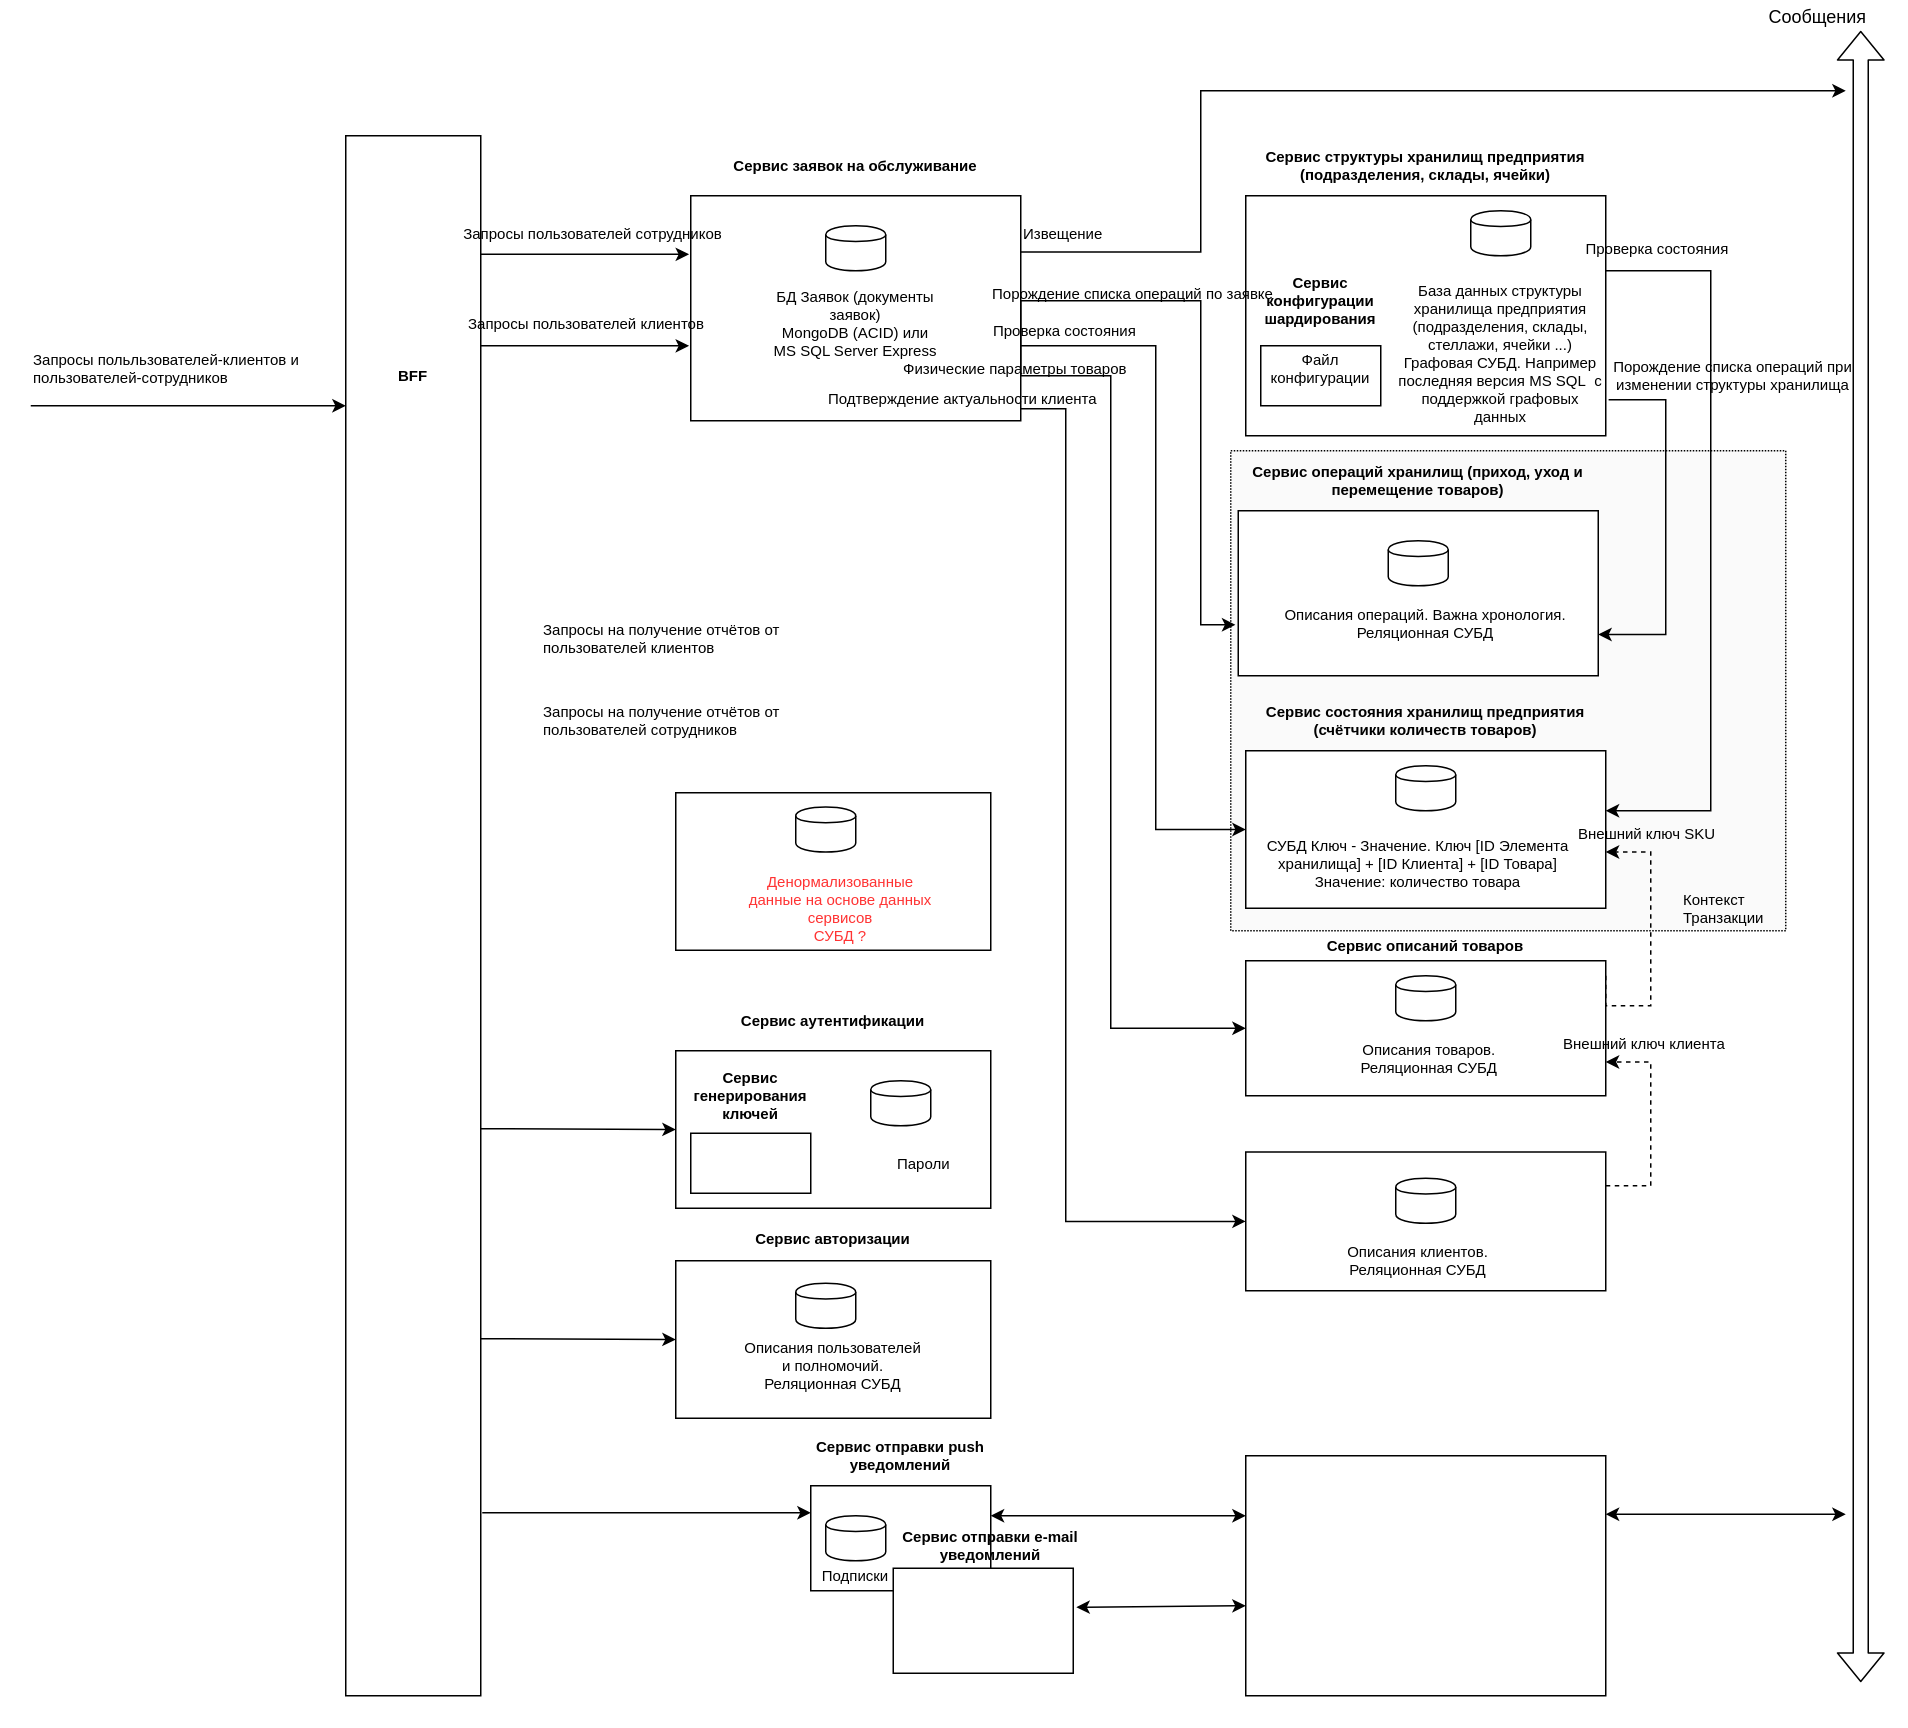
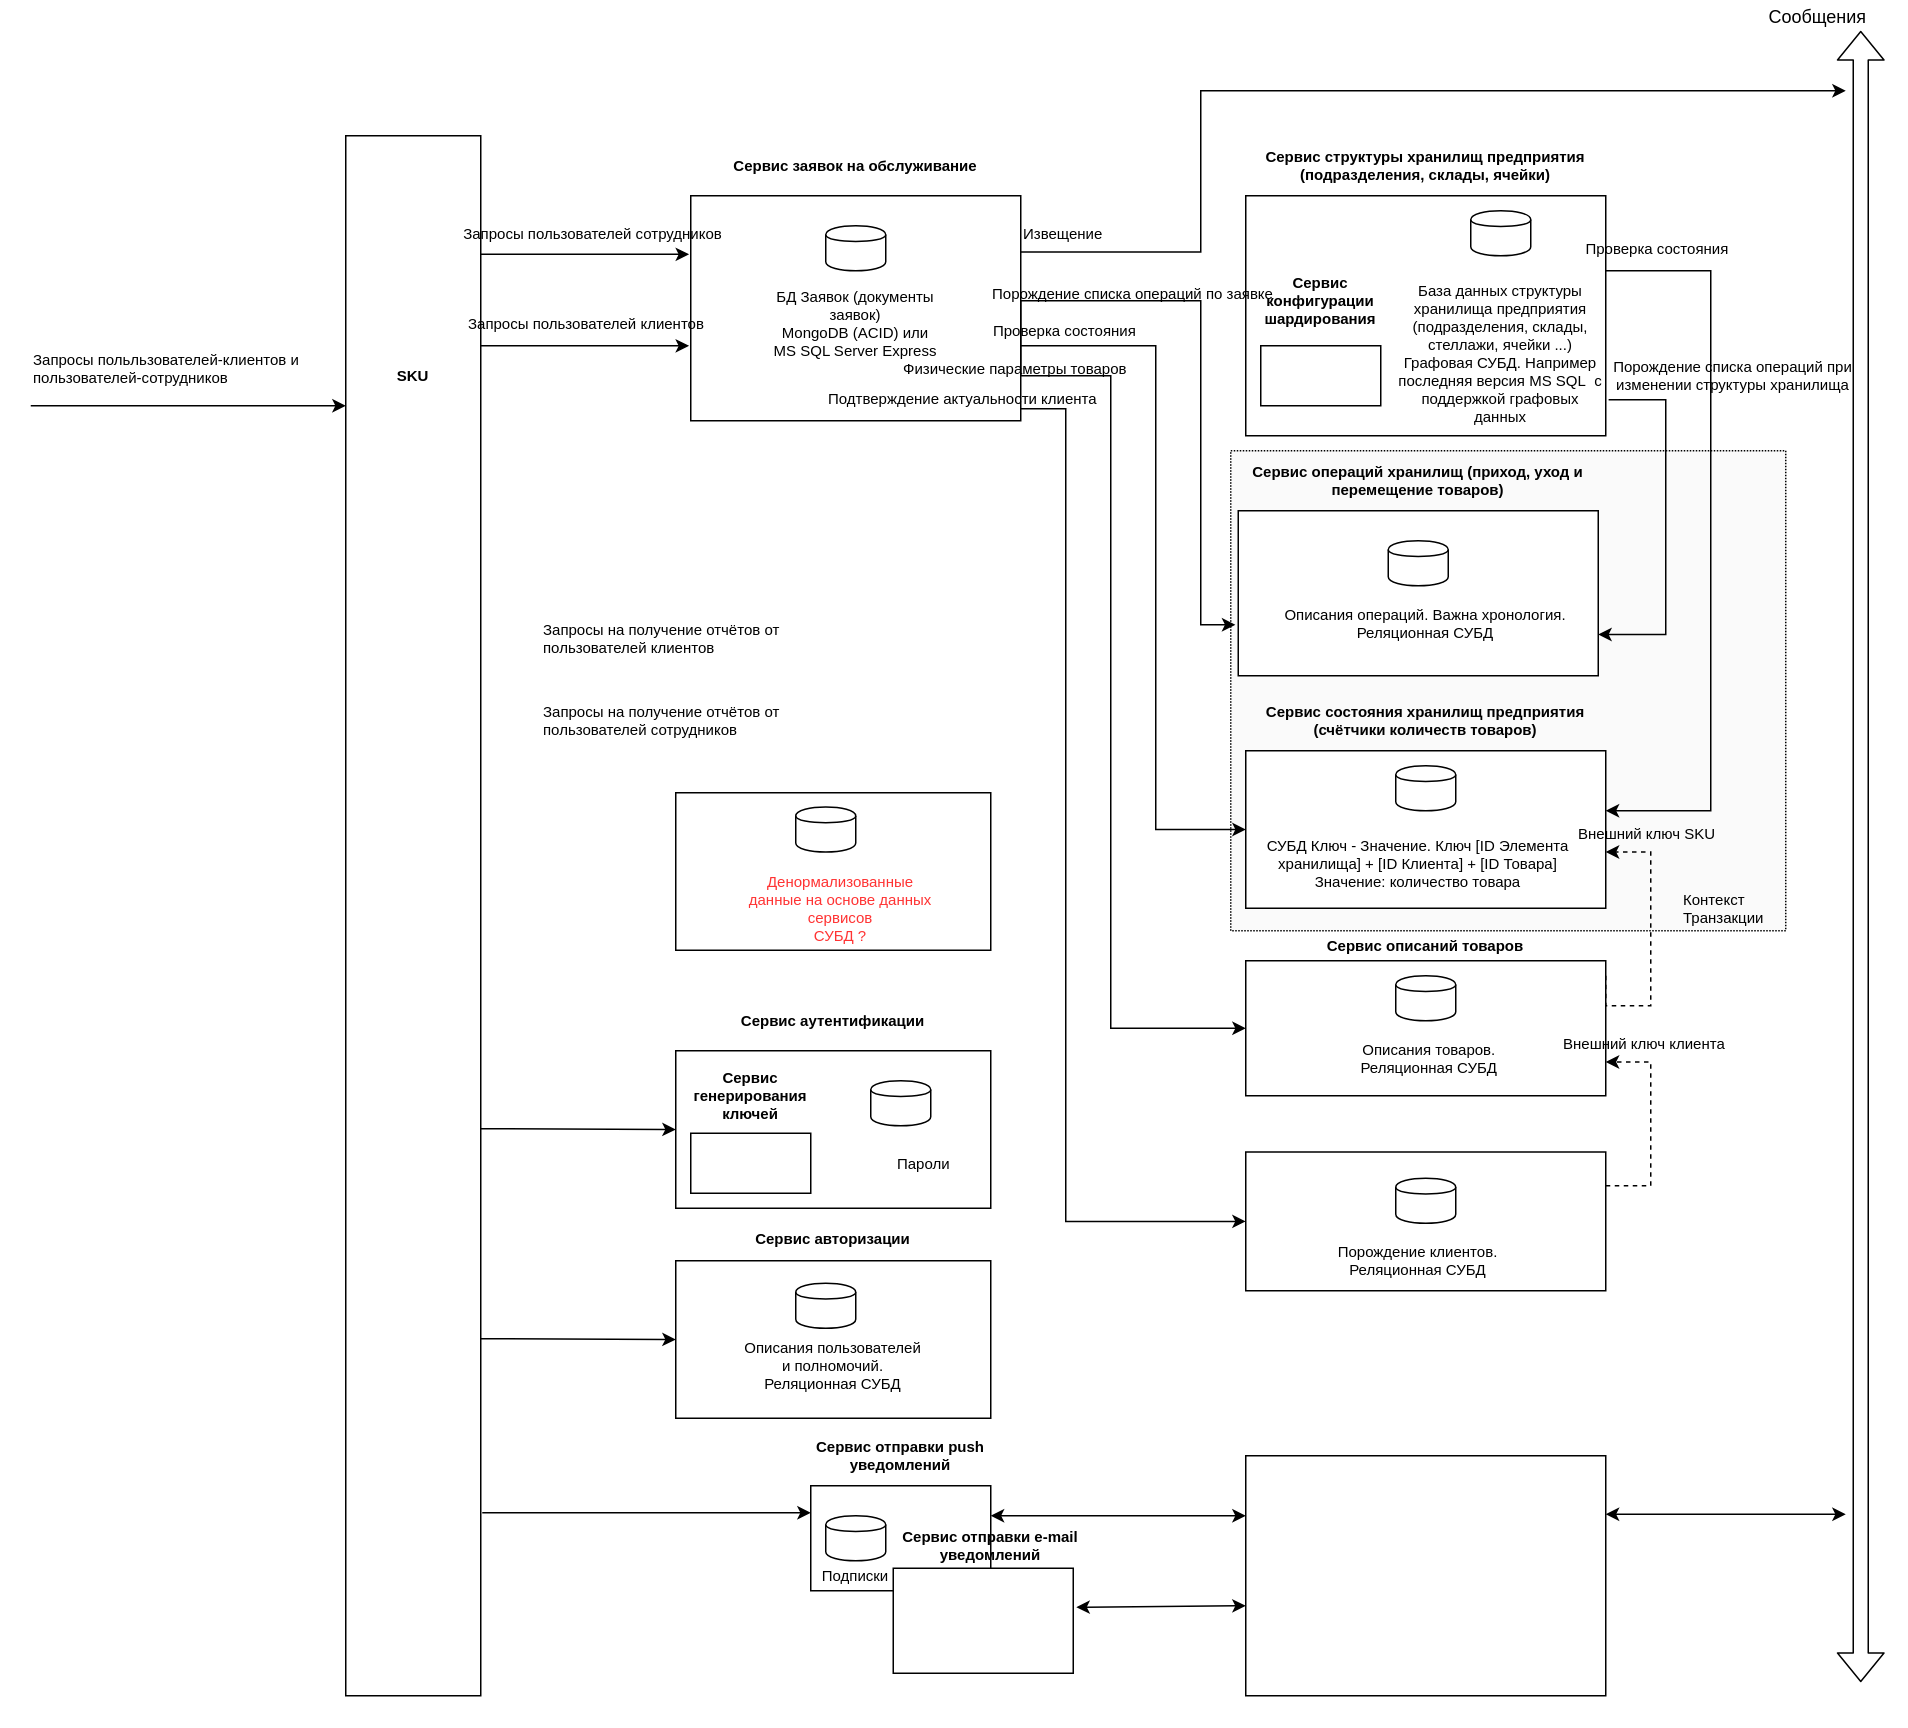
node "Файл конфигурации": removed
node "BFF": label "BFF" -> "SKU"
node "Описания клиентов. Реляционная СУБД": label "Описания клиентов. Реляционная СУБД" -> "Порождение клиентов. Реляционная СУБД"
